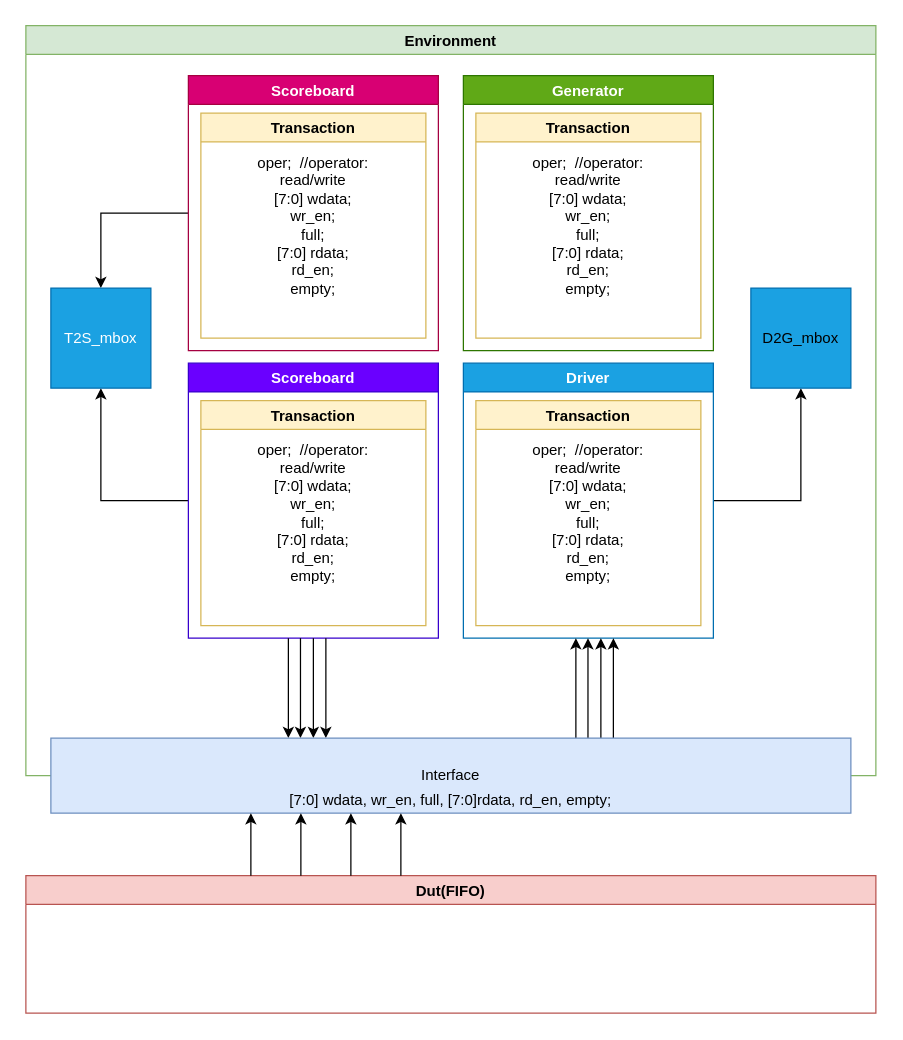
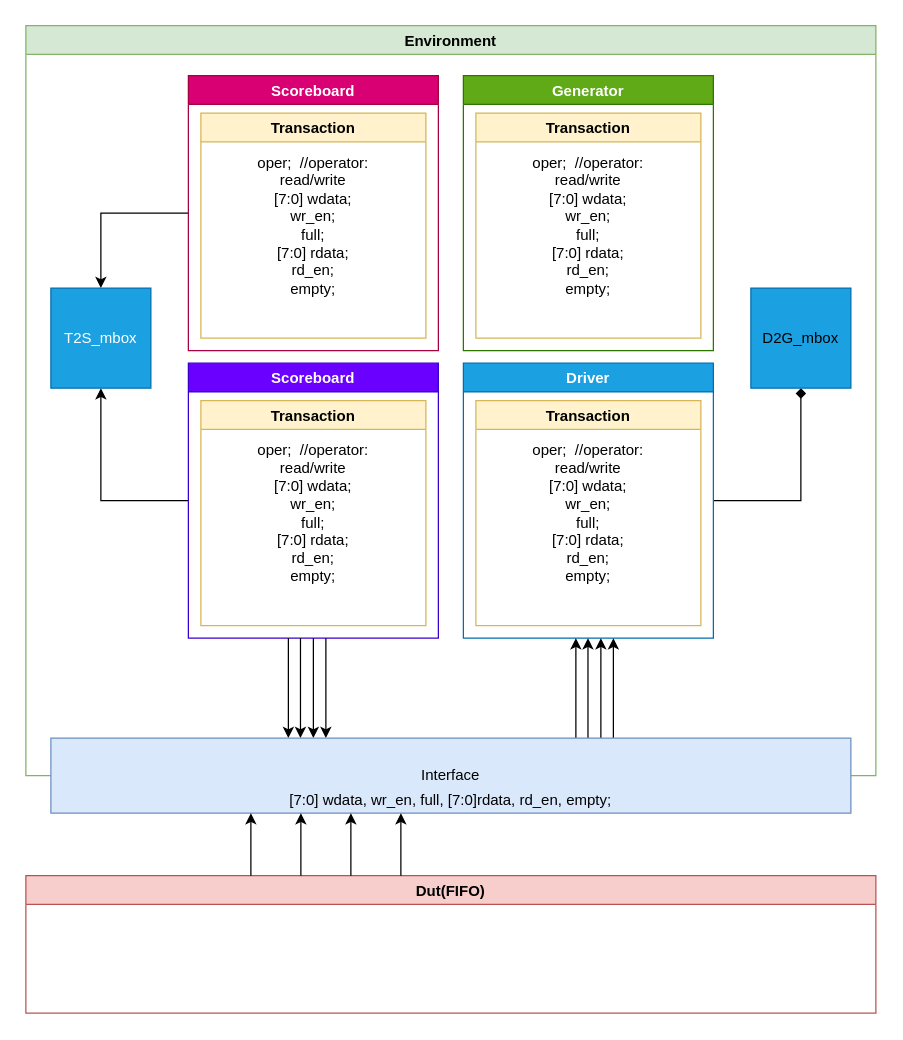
edge "Driver" -> "D2G_mbox": arrowhead classic -> diamond
